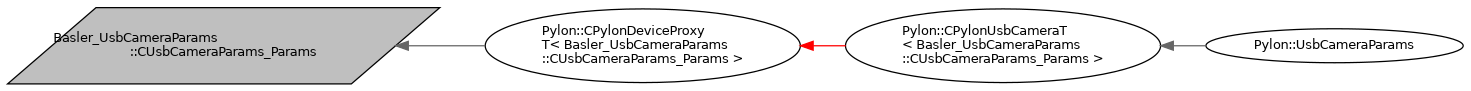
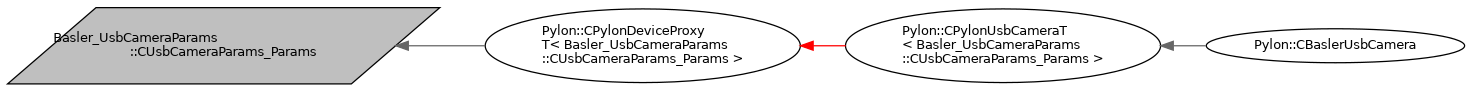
node "Pylon::UsbCameraParams": label "Pylon::UsbCameraParams" -> "Pylon::CBaslerUsbCamera"
